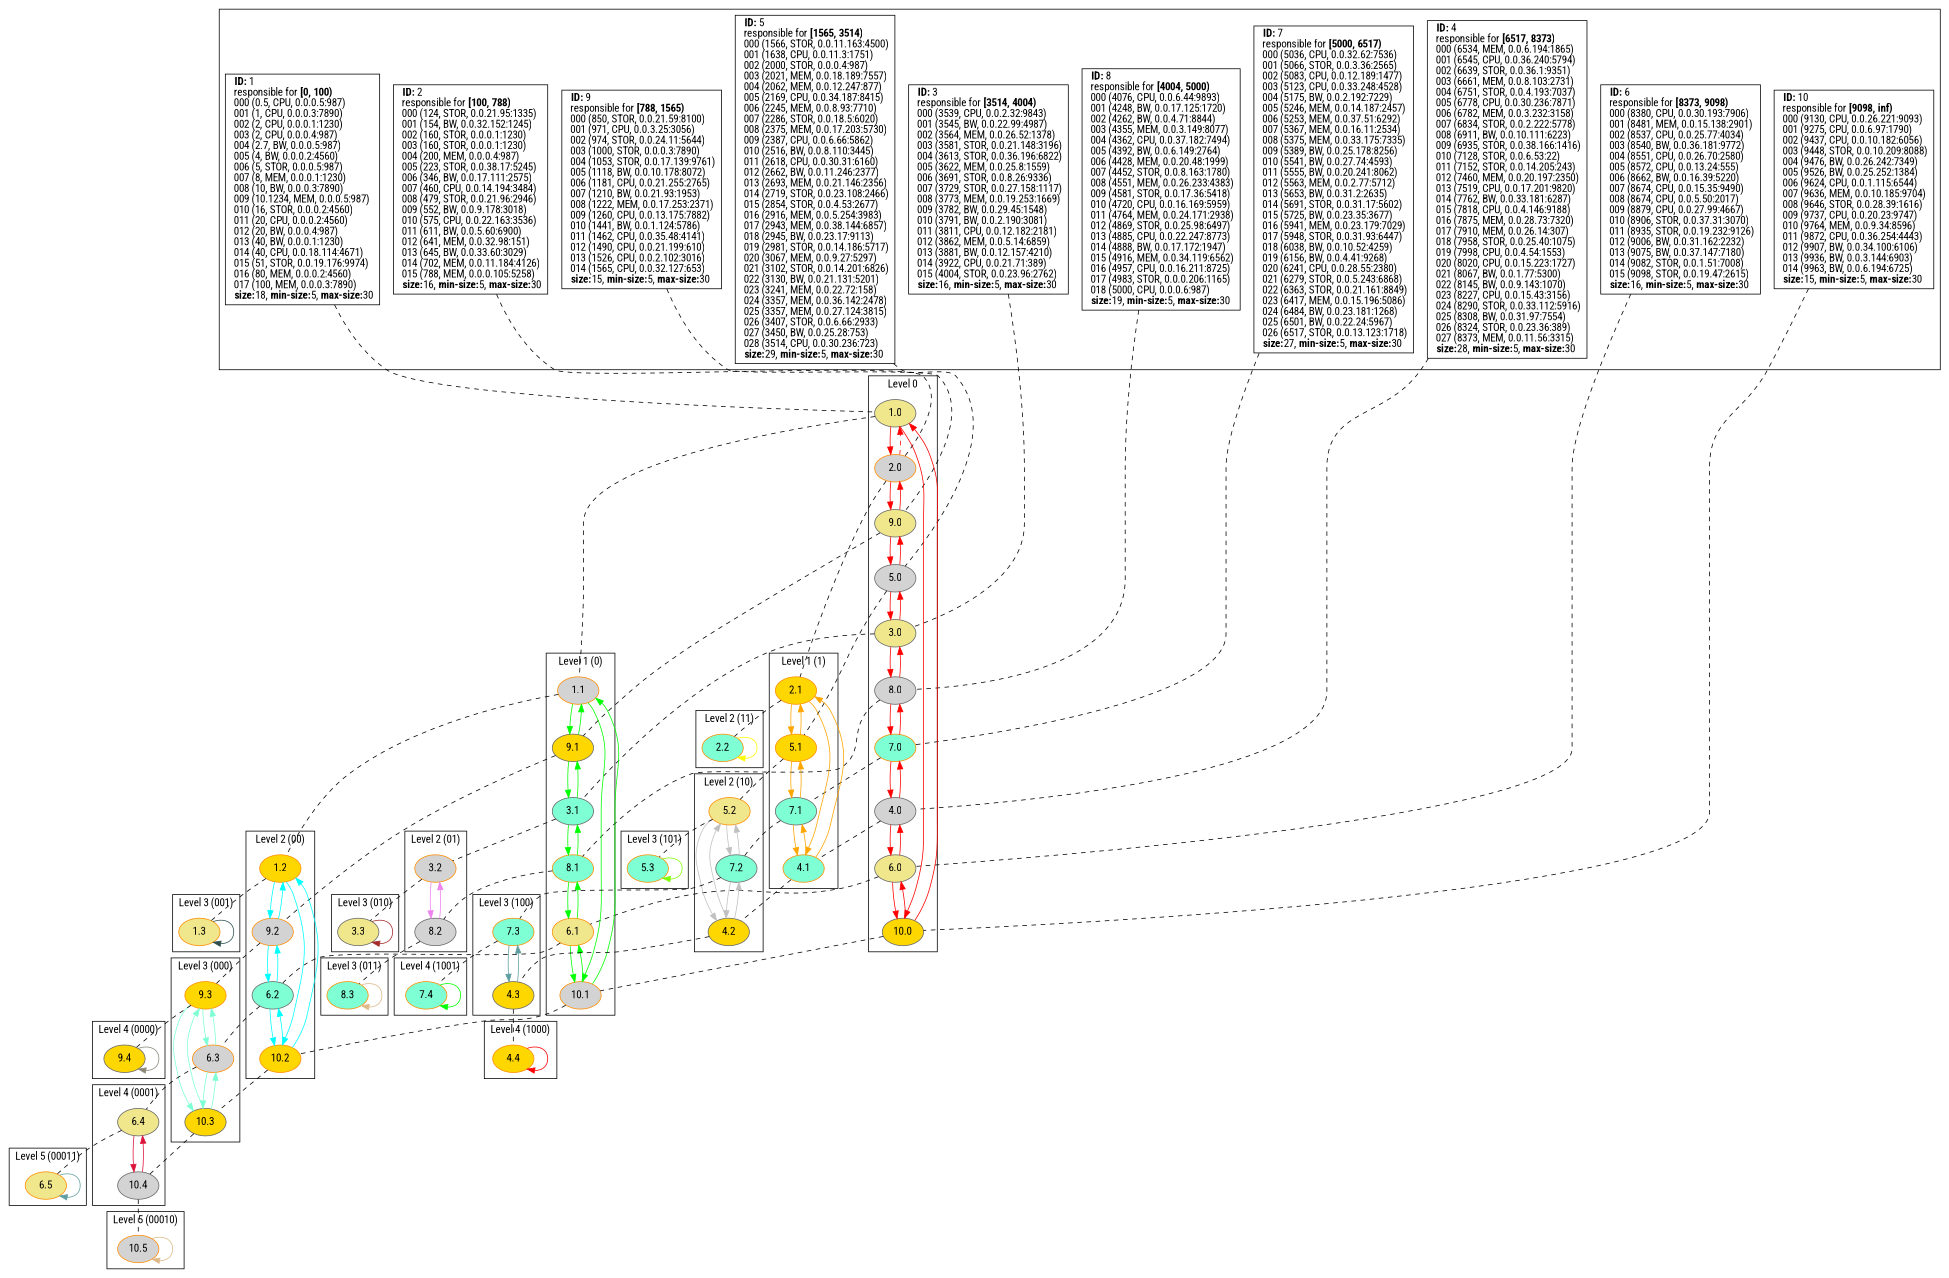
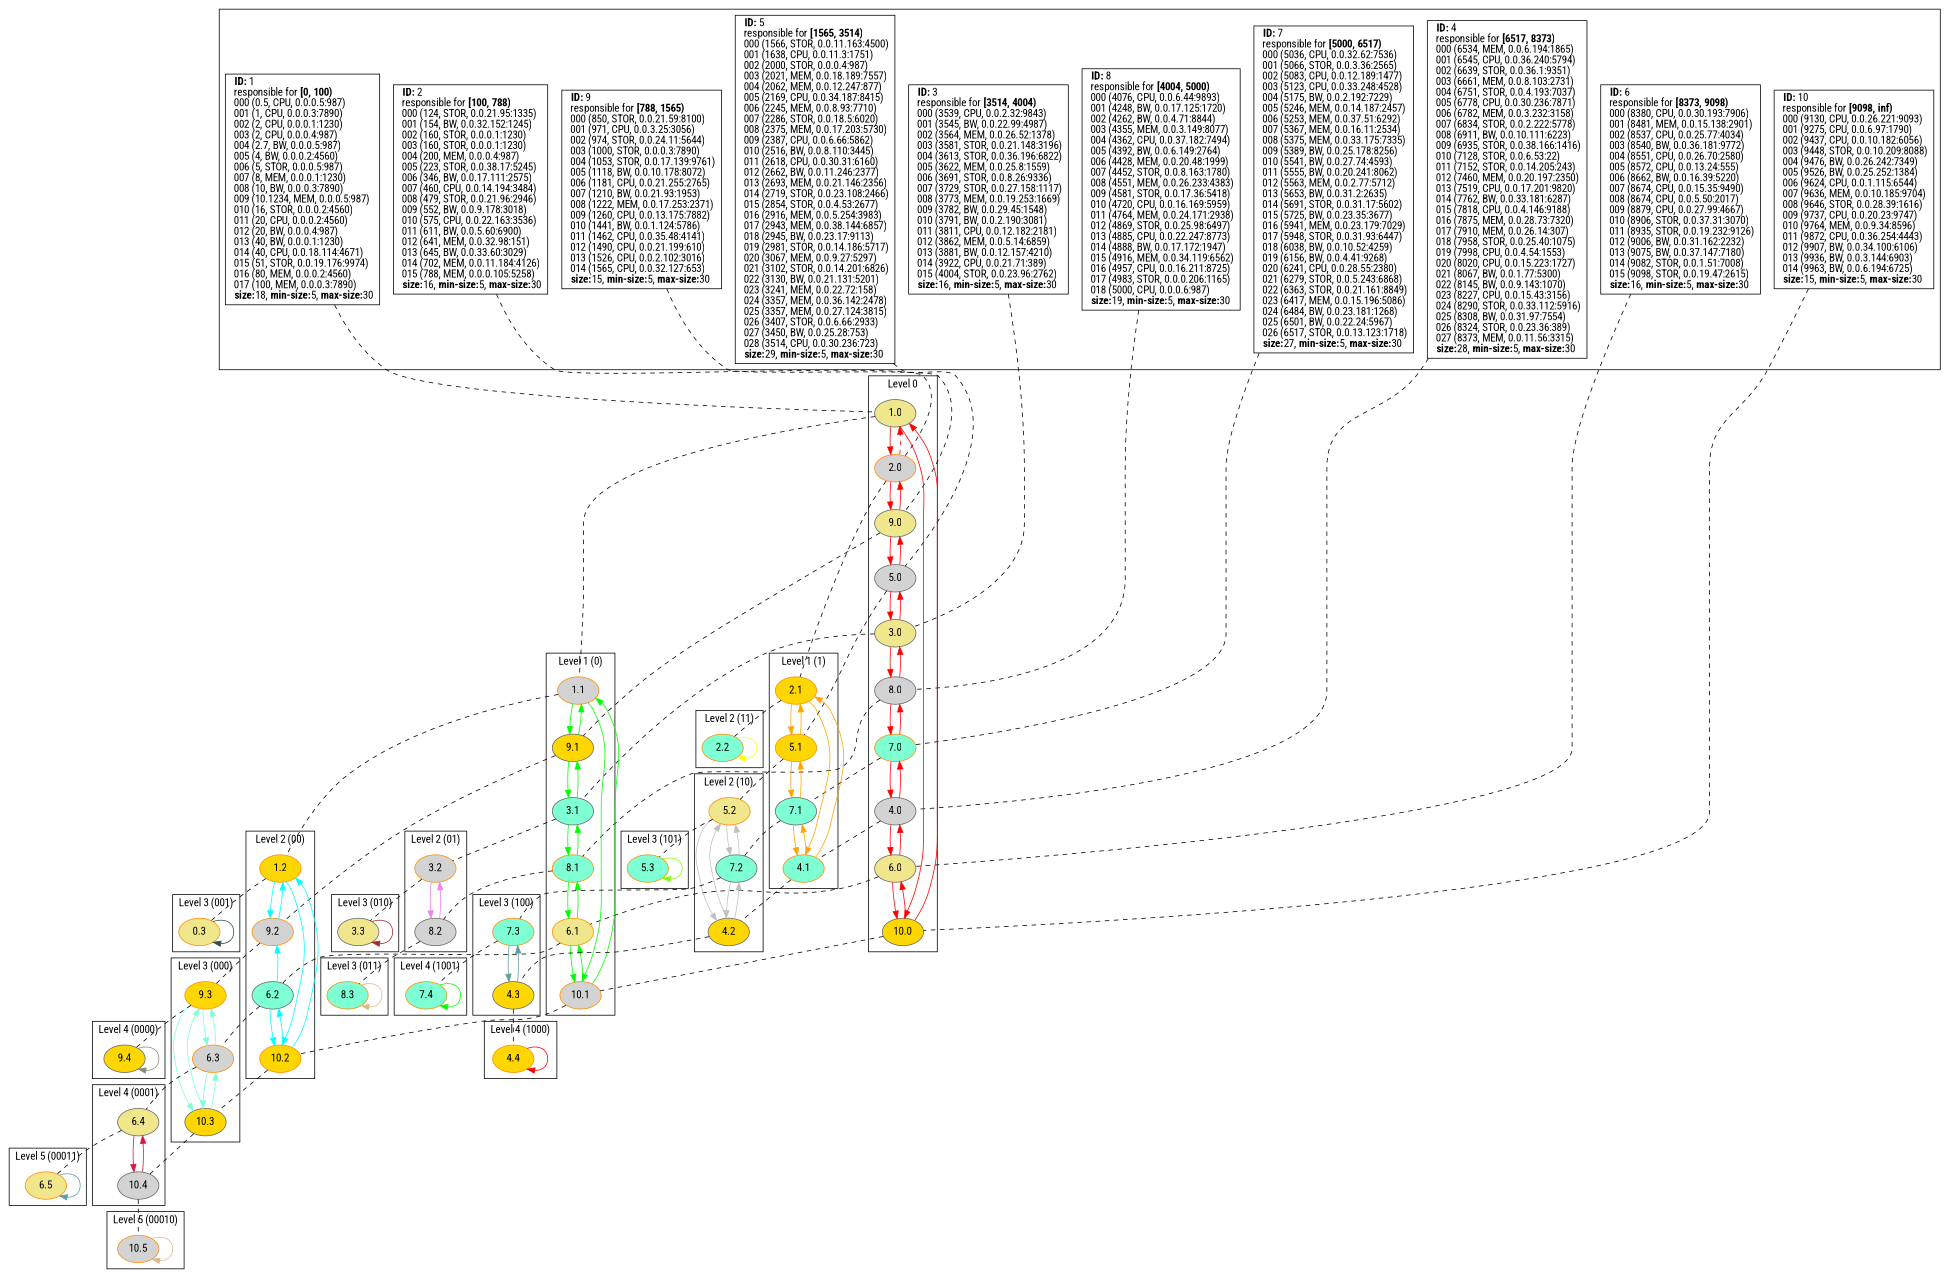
node "1.3": label "1.3" -> "0.3"
edge "9.2" -> "6.2": removed
